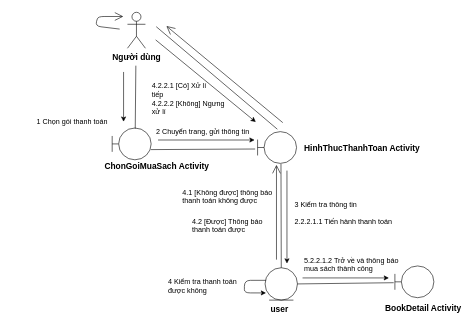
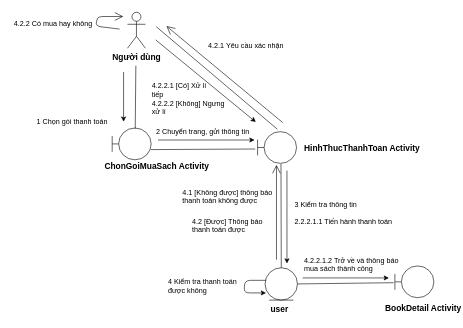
node "4.2.2 Có mua hay không": added
node "4.2.1 Yêu cầu xác nhận": added
node "5.2.2.1.2 Trở về và thông báo mua sách thành công": label "5.2.2.1.2 Trở về và thông báo mua sách thành công" -> "4.2.2.1.2 Trở về và thông báo mua sách thành công"
